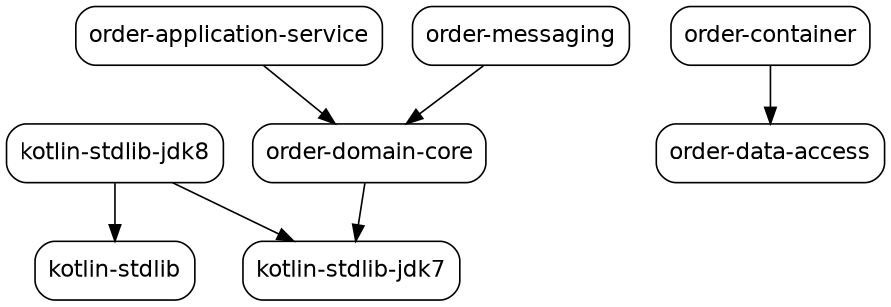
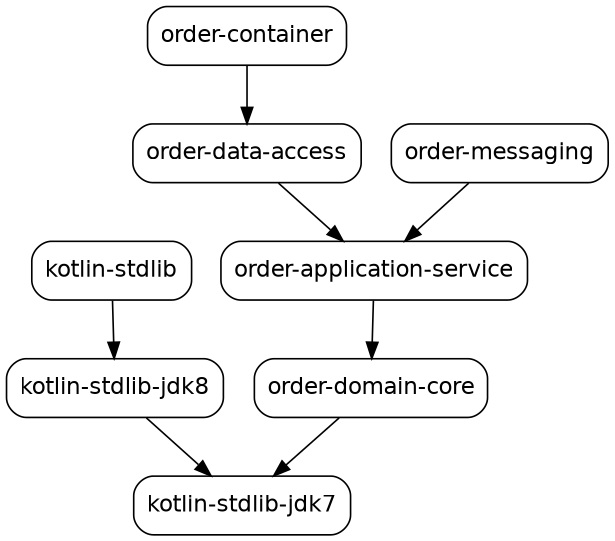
edge "order-messaging" -> "order-domain-core": now "order-messaging" -> "order-application-service"
edge "kotlin-stdlib-jdk8" -> "kotlin-stdlib": reversed
edge "order-data-access" -> "order-application-service": added
